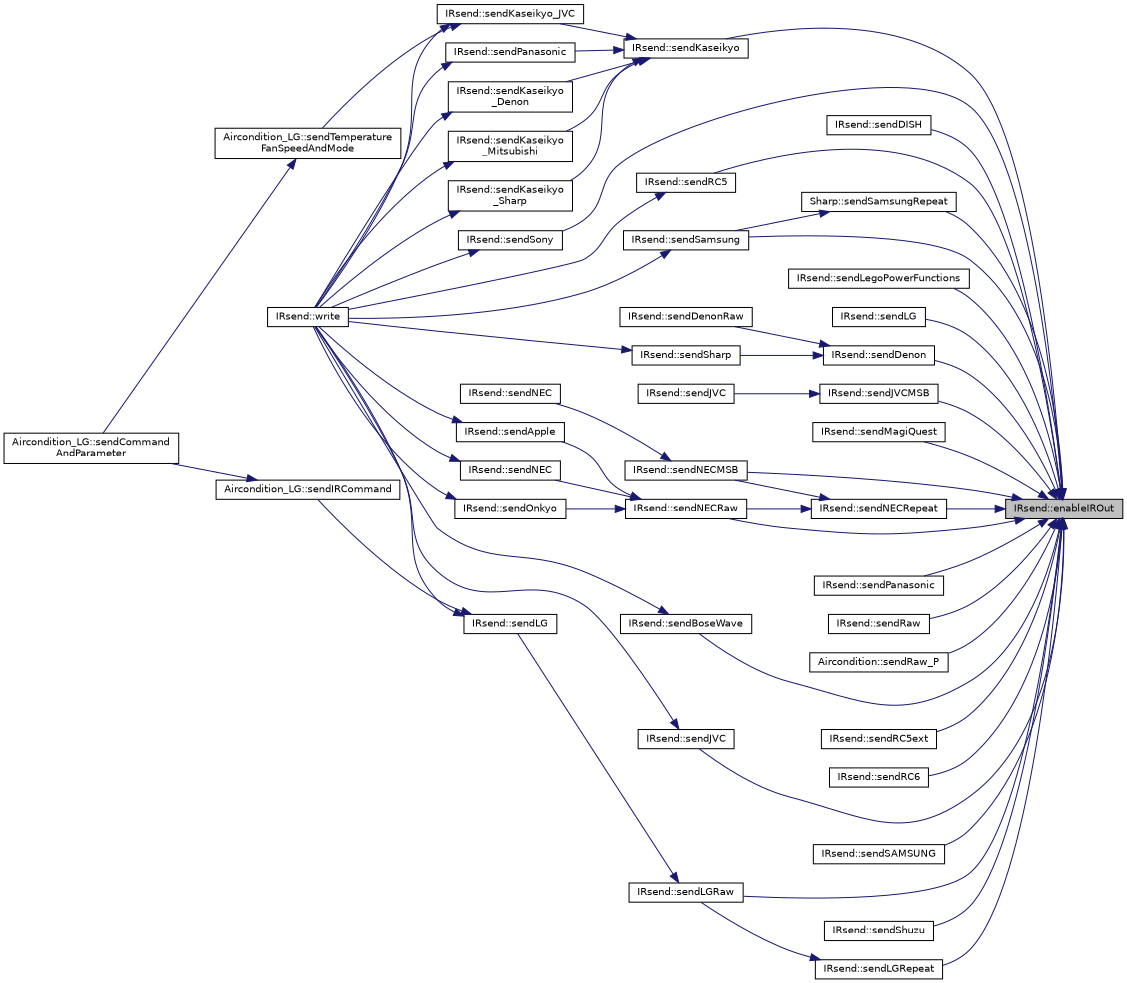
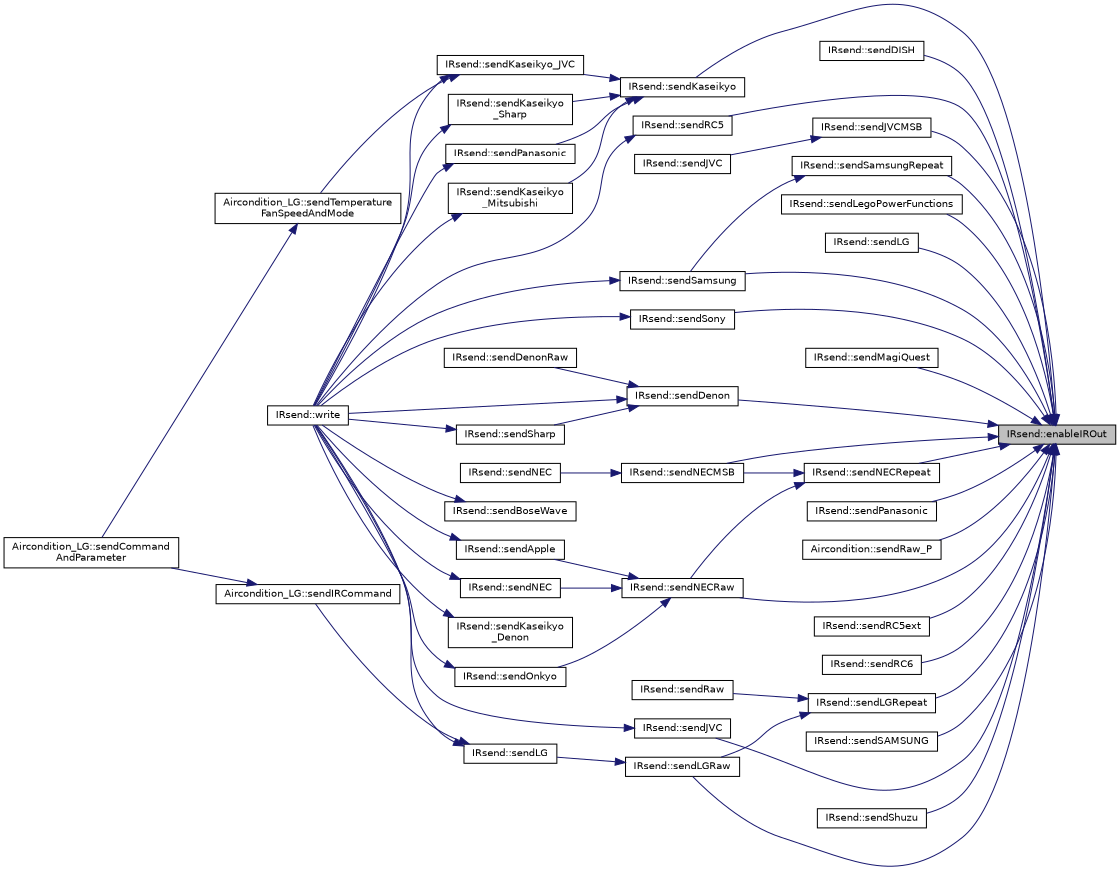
edge "IRsend::sendKaseikyo _Denon" -> "IRsend::sendKaseikyo": removed
node "Sharp::sendSamsungRepeat": label "Sharp::sendSamsungRepeat" -> "IRsend::sendSamsungRepeat"
edge "IRsend::write" -> "IRsend::sendDenon": added
edge "IRsend::sendRaw" -> "IRsend::enableIROut": now "IRsend::sendRaw" -> "IRsend::sendLGRepeat"
edge "IRsend::sendBoseWave" -> "IRsend::enableIROut": removed
